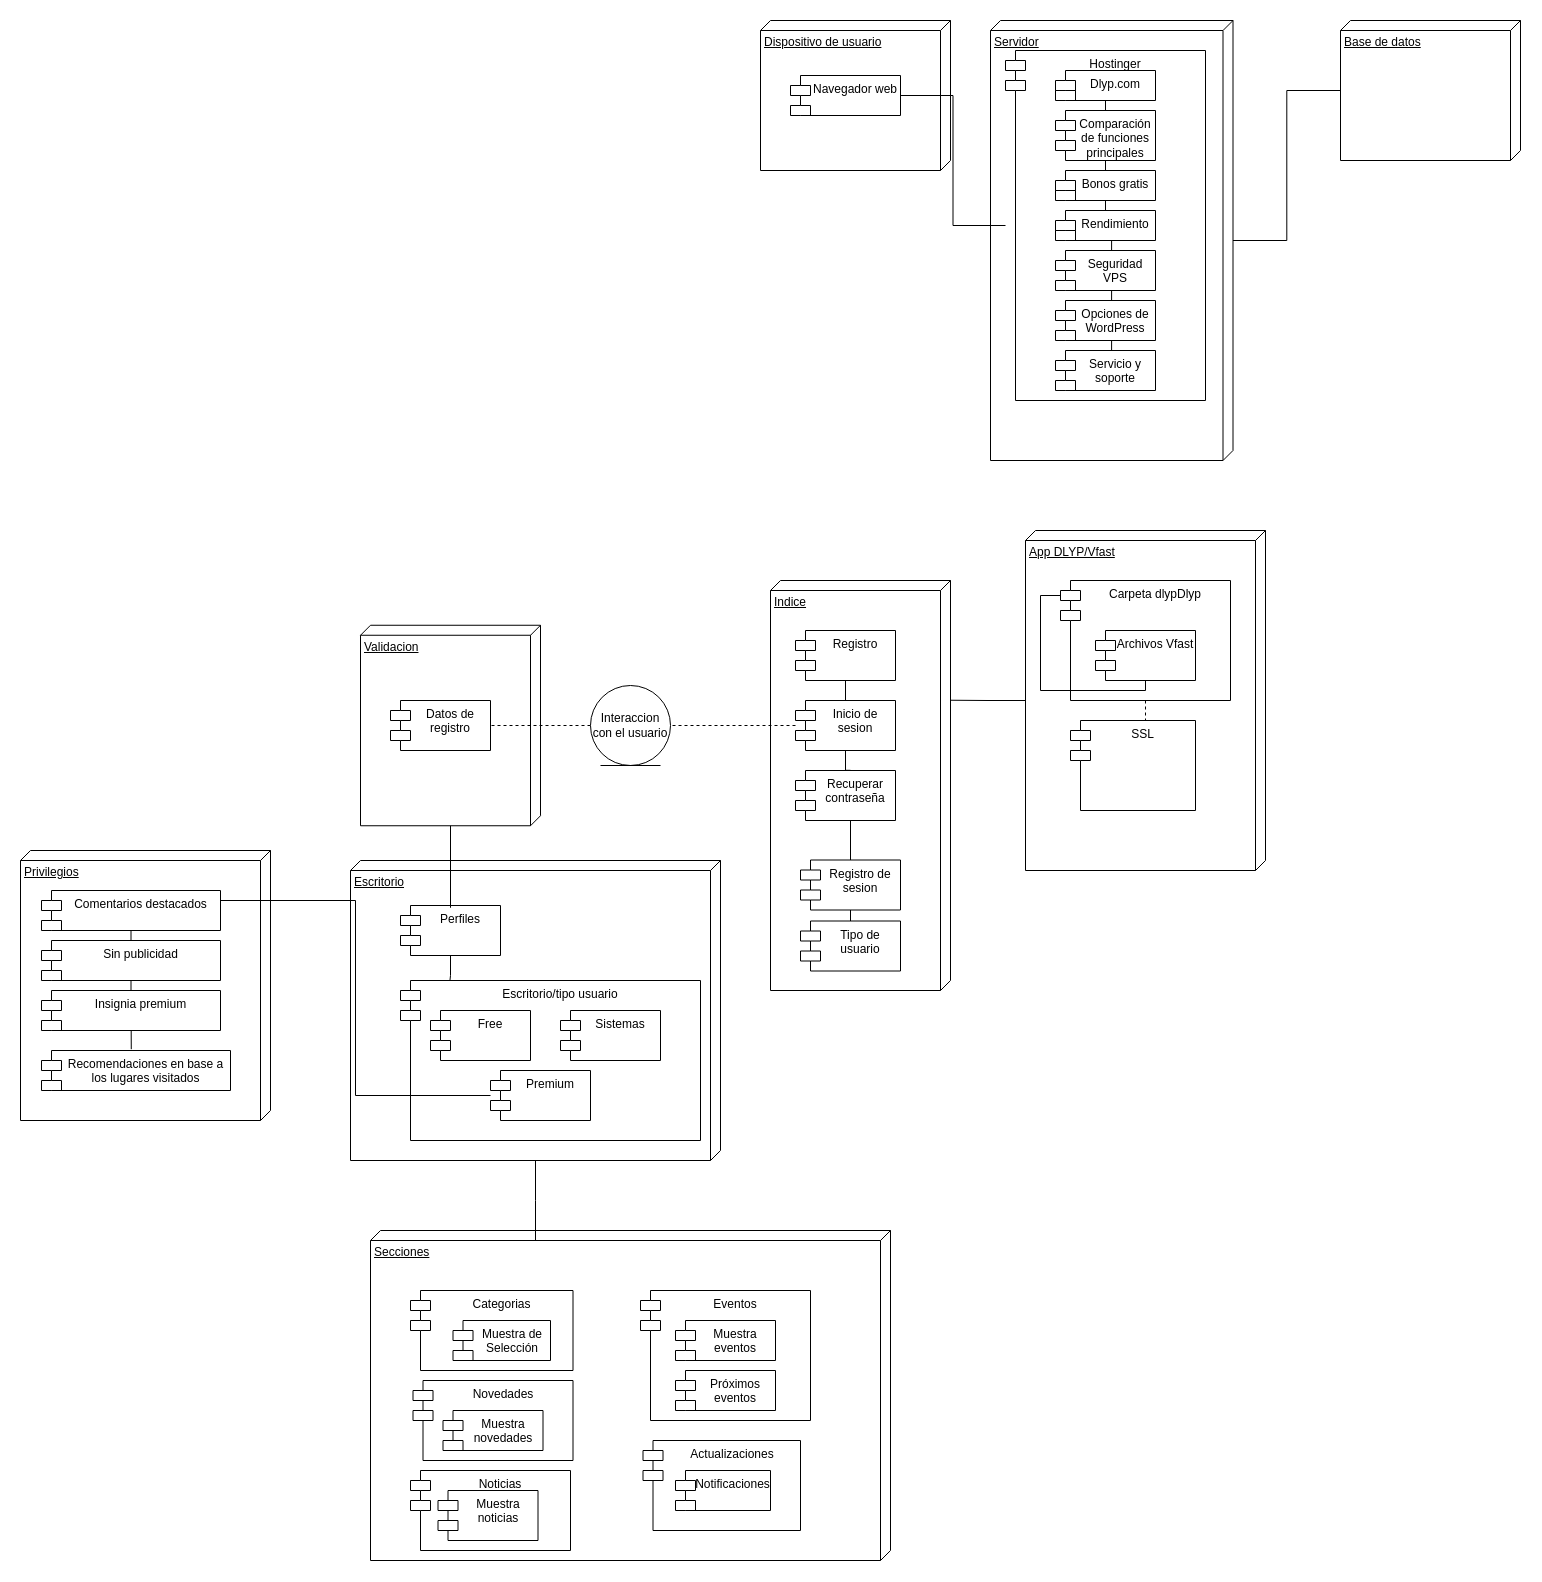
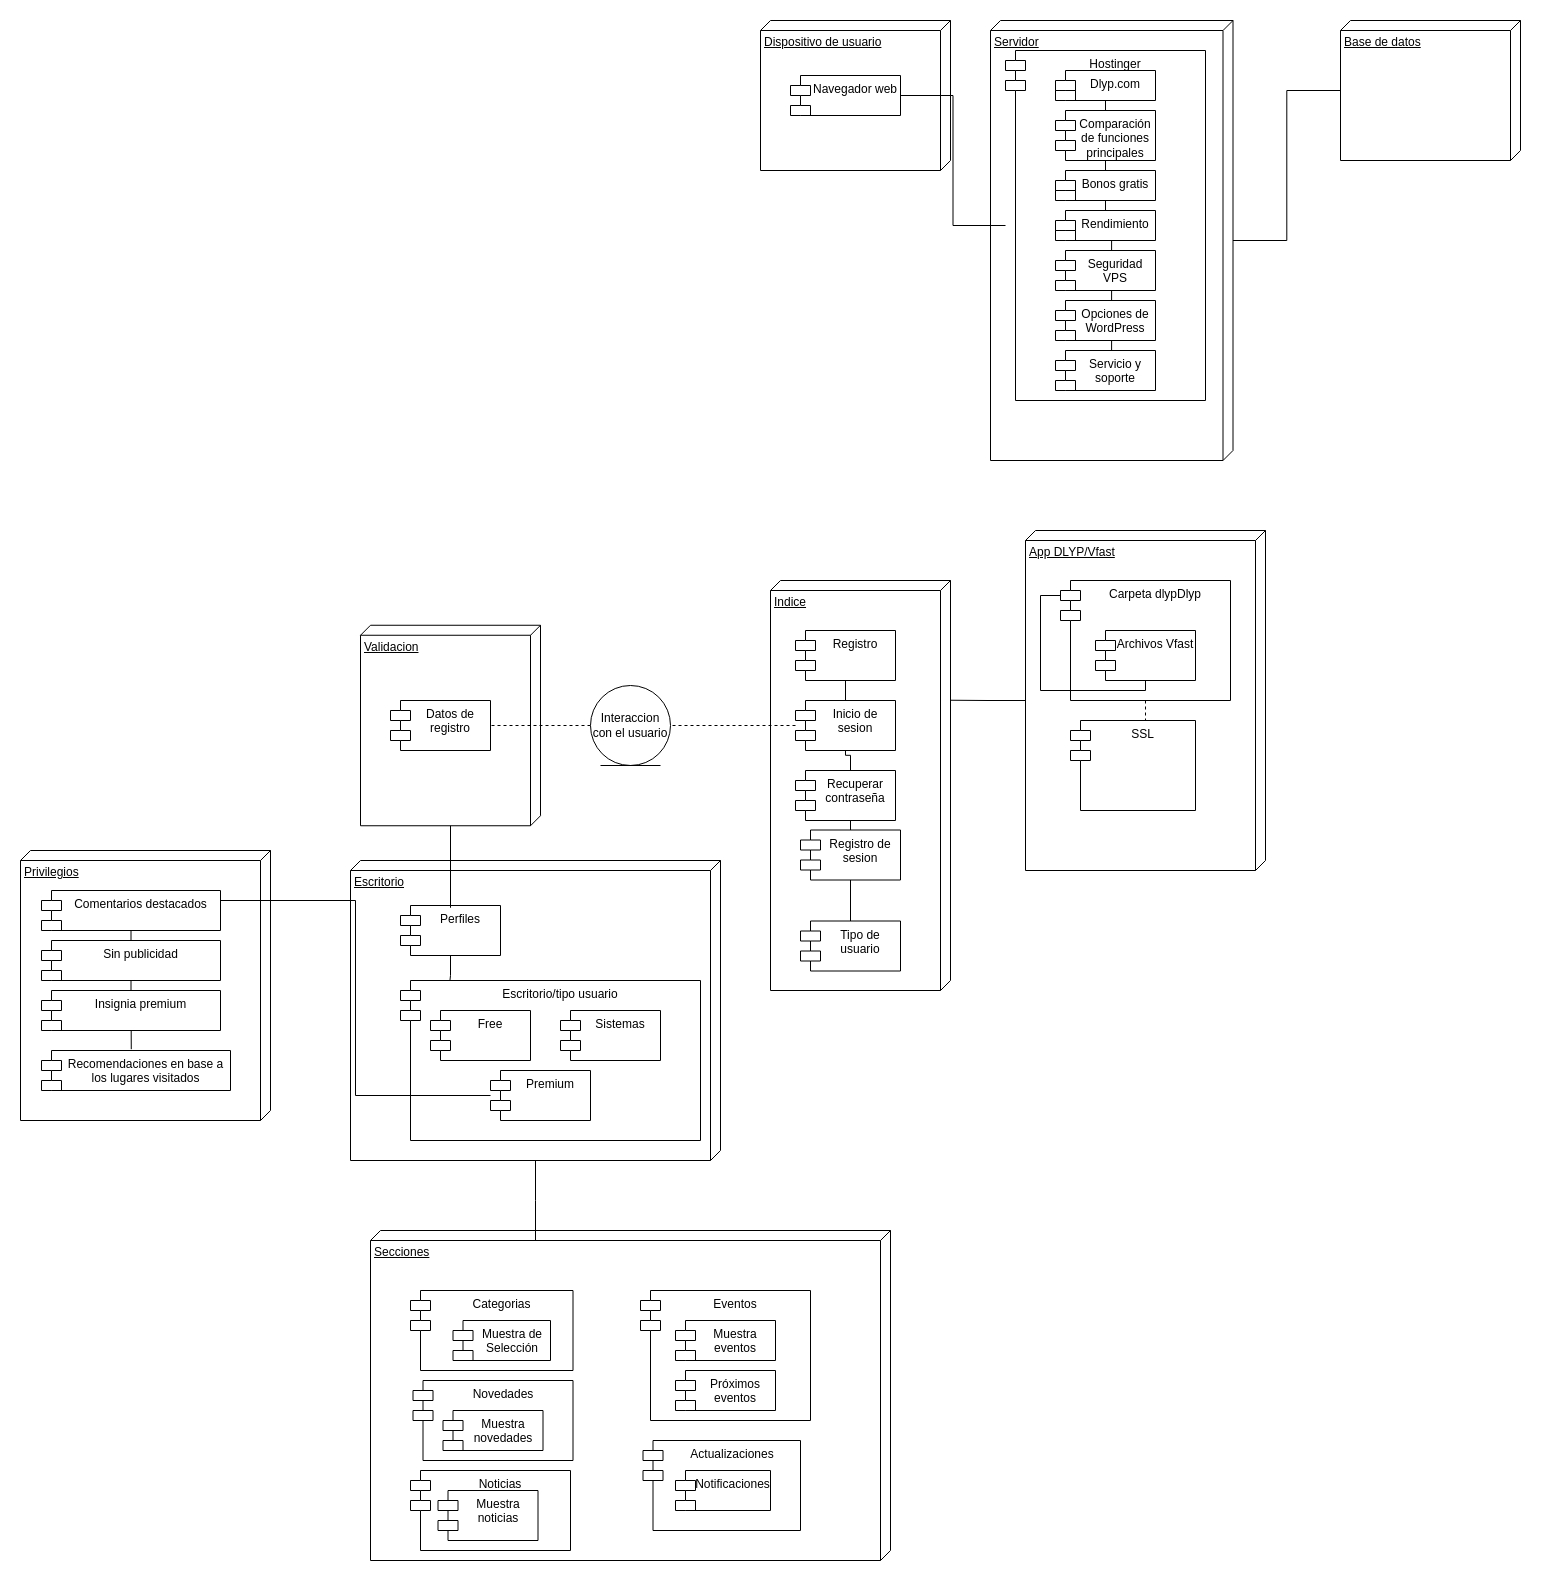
node "Registro de sesion": moved (851, 885) -> (851, 855)
